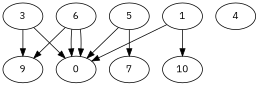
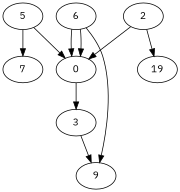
node "1": label "1" -> "2"
node "4": removed
edge "3" -> "0": reversed
node "10": label "10" -> "19"
